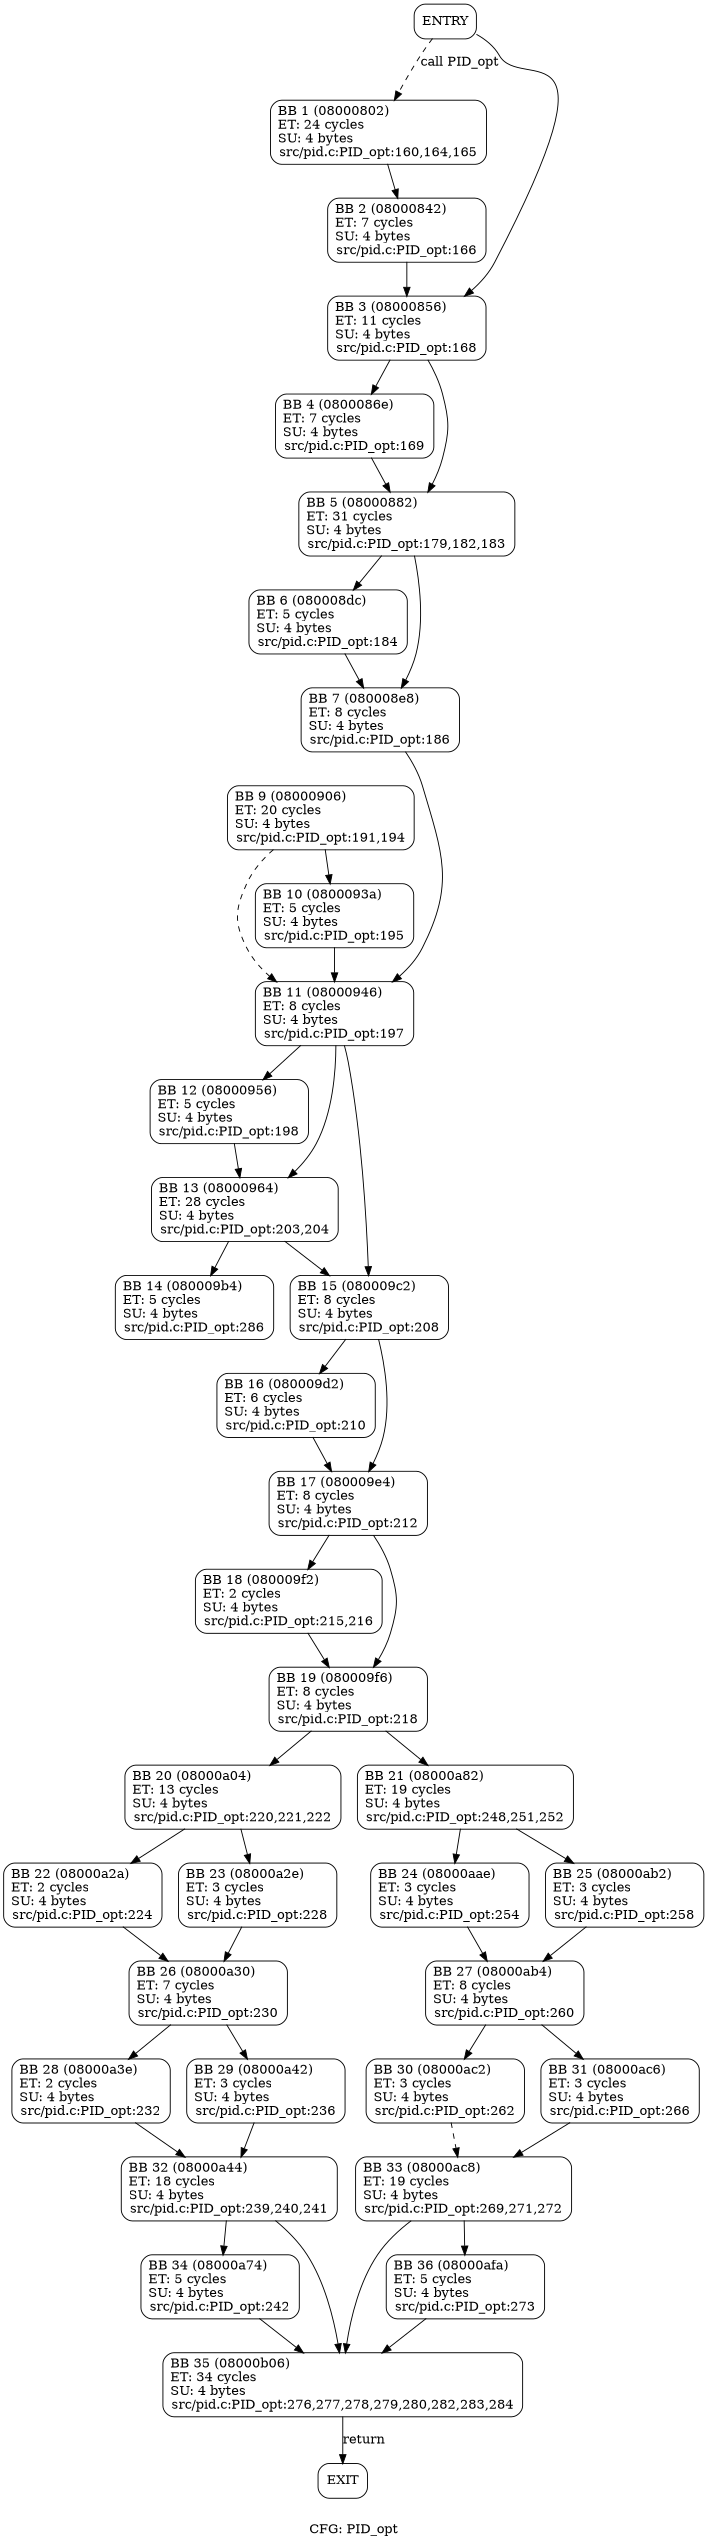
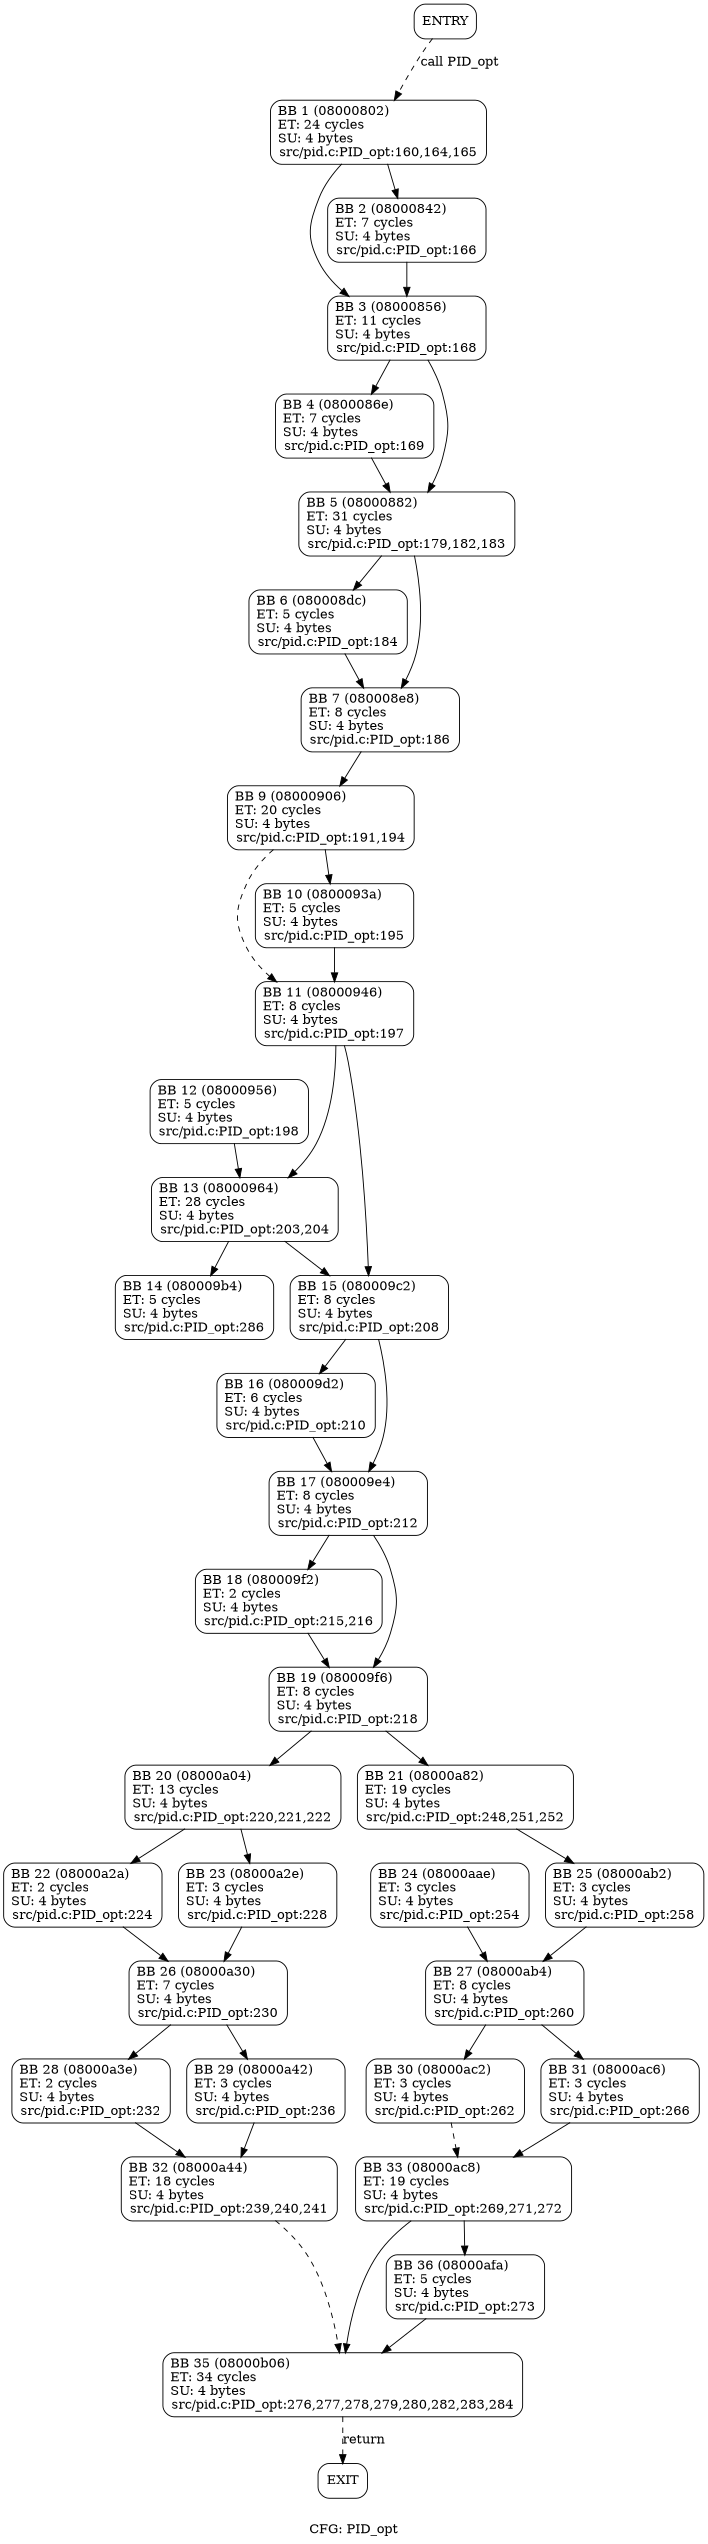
edge "ENTRY" -> "BB 3 (08000856)": now "BB 1 (08000802)" -> "BB 3 (08000856)"
edge "BB 7 (080008e8)" -> "BB 11 (08000946)": now "BB 7 (080008e8)" -> "BB 9 (08000906)"
edge "BB 11 (08000946)" -> "BB 12 (08000956)": removed
edge "BB 21 (08000a82)" -> "BB 24 (08000aae)": removed
edge "BB 32 (08000a44)" -> "BB 35 (08000b06)": style solid -> dashed
node "BB 34 (08000a74)": removed
edge "BB 35 (08000b06)" -> "EXIT": style solid -> dashed
